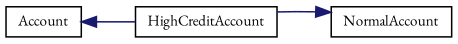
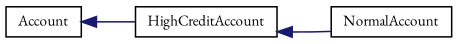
edge "HighCreditAccount" -> "NormalAccount": reversed
